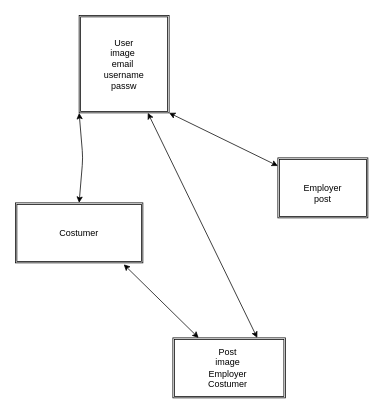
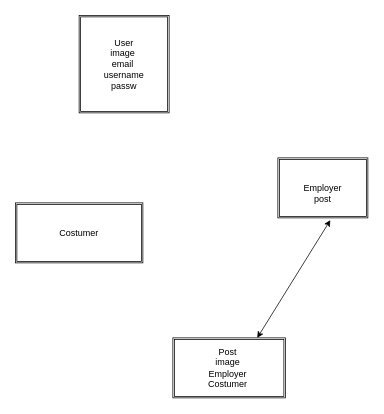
edge "User image email username passw" -- "Employer post": removed
edge "User image email username passw" -- "Costumer": removed
edge "User image email username passw" -- "Post image Employer Costumer": now "Employer post" -- "Post image Employer Costumer"
edge "Costumer" -- "Post image Employer Costumer": removed
